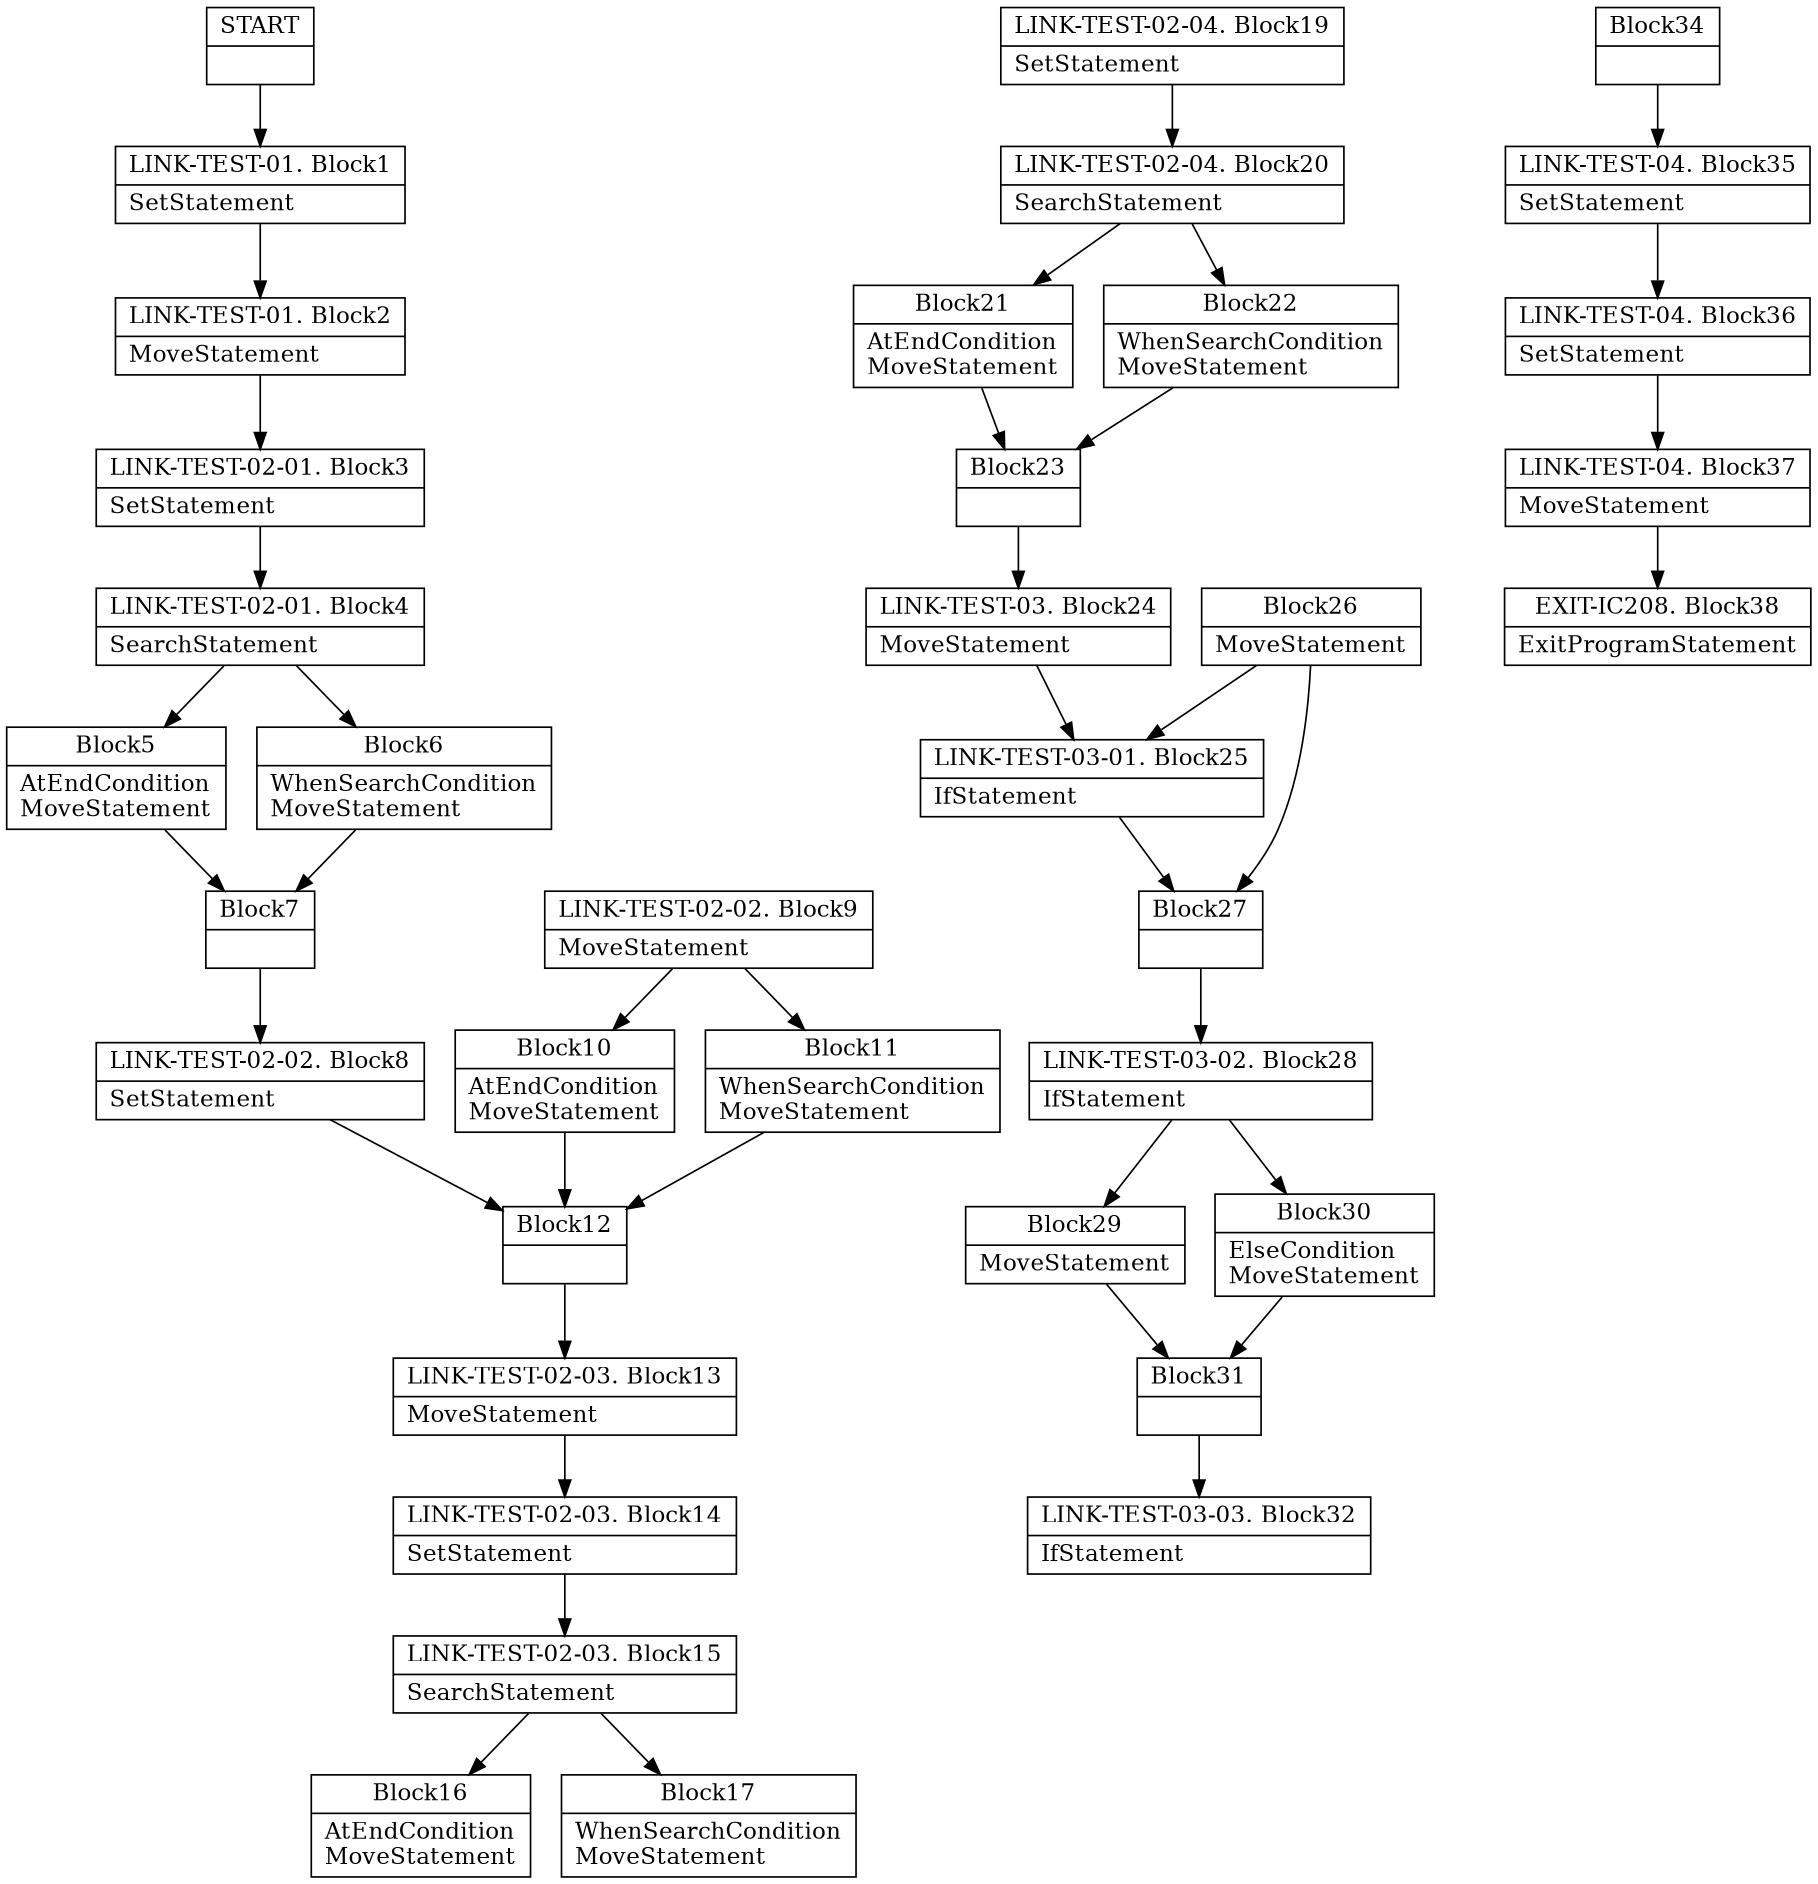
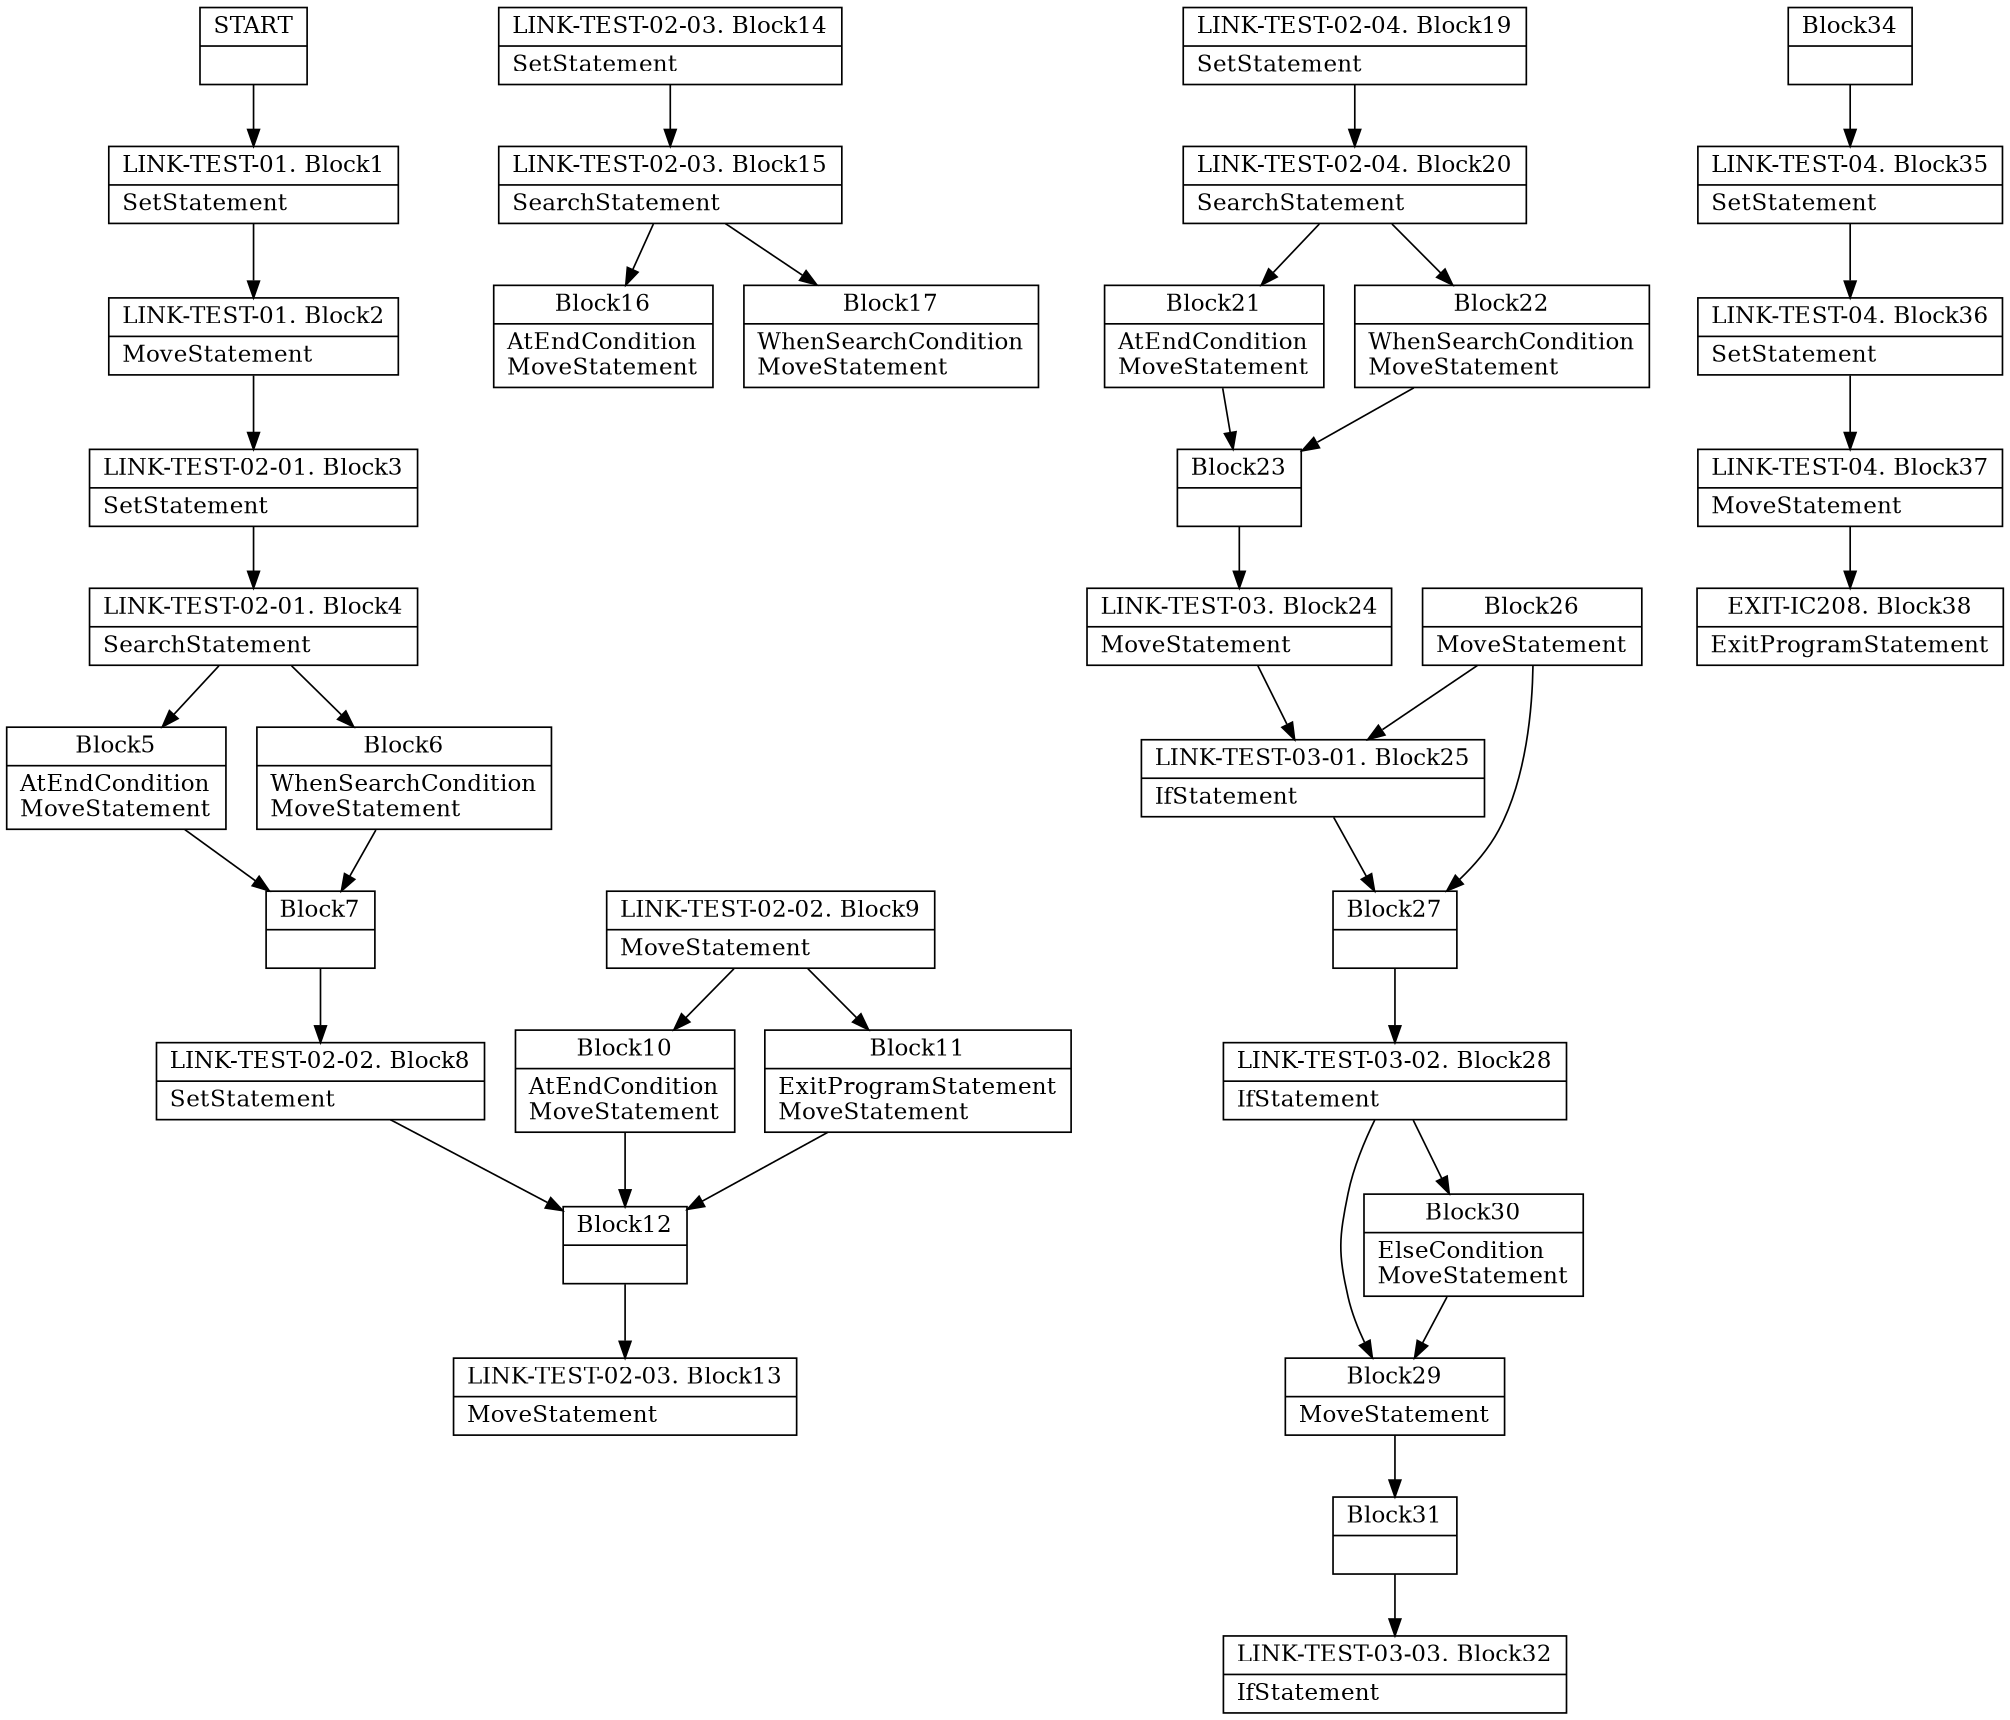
node "Block11": text "WhenSearchCondition" -> "ExitProgramStatement"
edge "Block30" -> "Block31": now "Block30" -> "Block29"
edge "LINK-TEST-02-03. Block13" -> "LINK-TEST-02-03. Block14": removed
